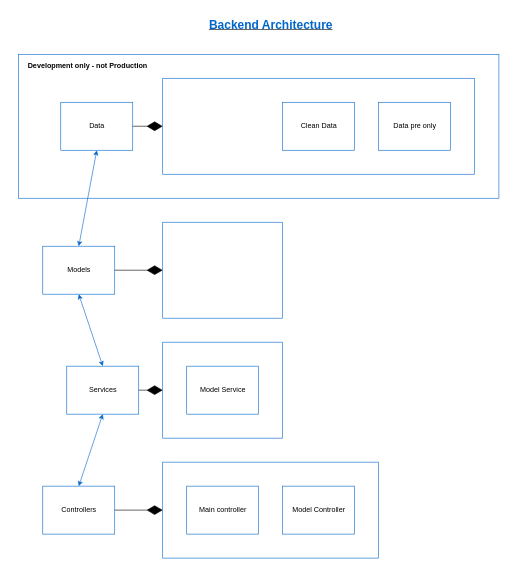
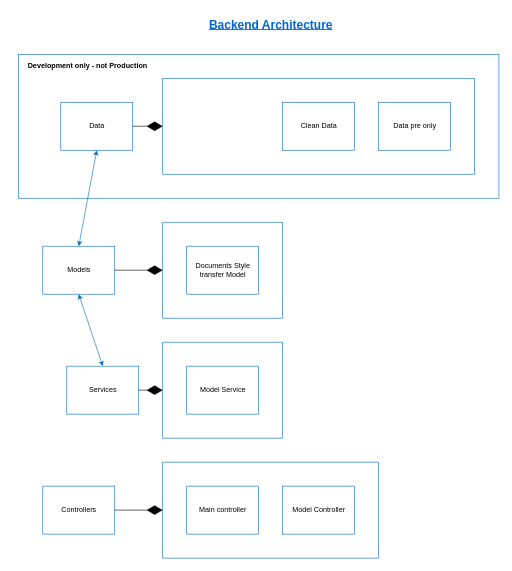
node "Documents Style transfer Model": added
edge "Services" -- "Controllers": removed
